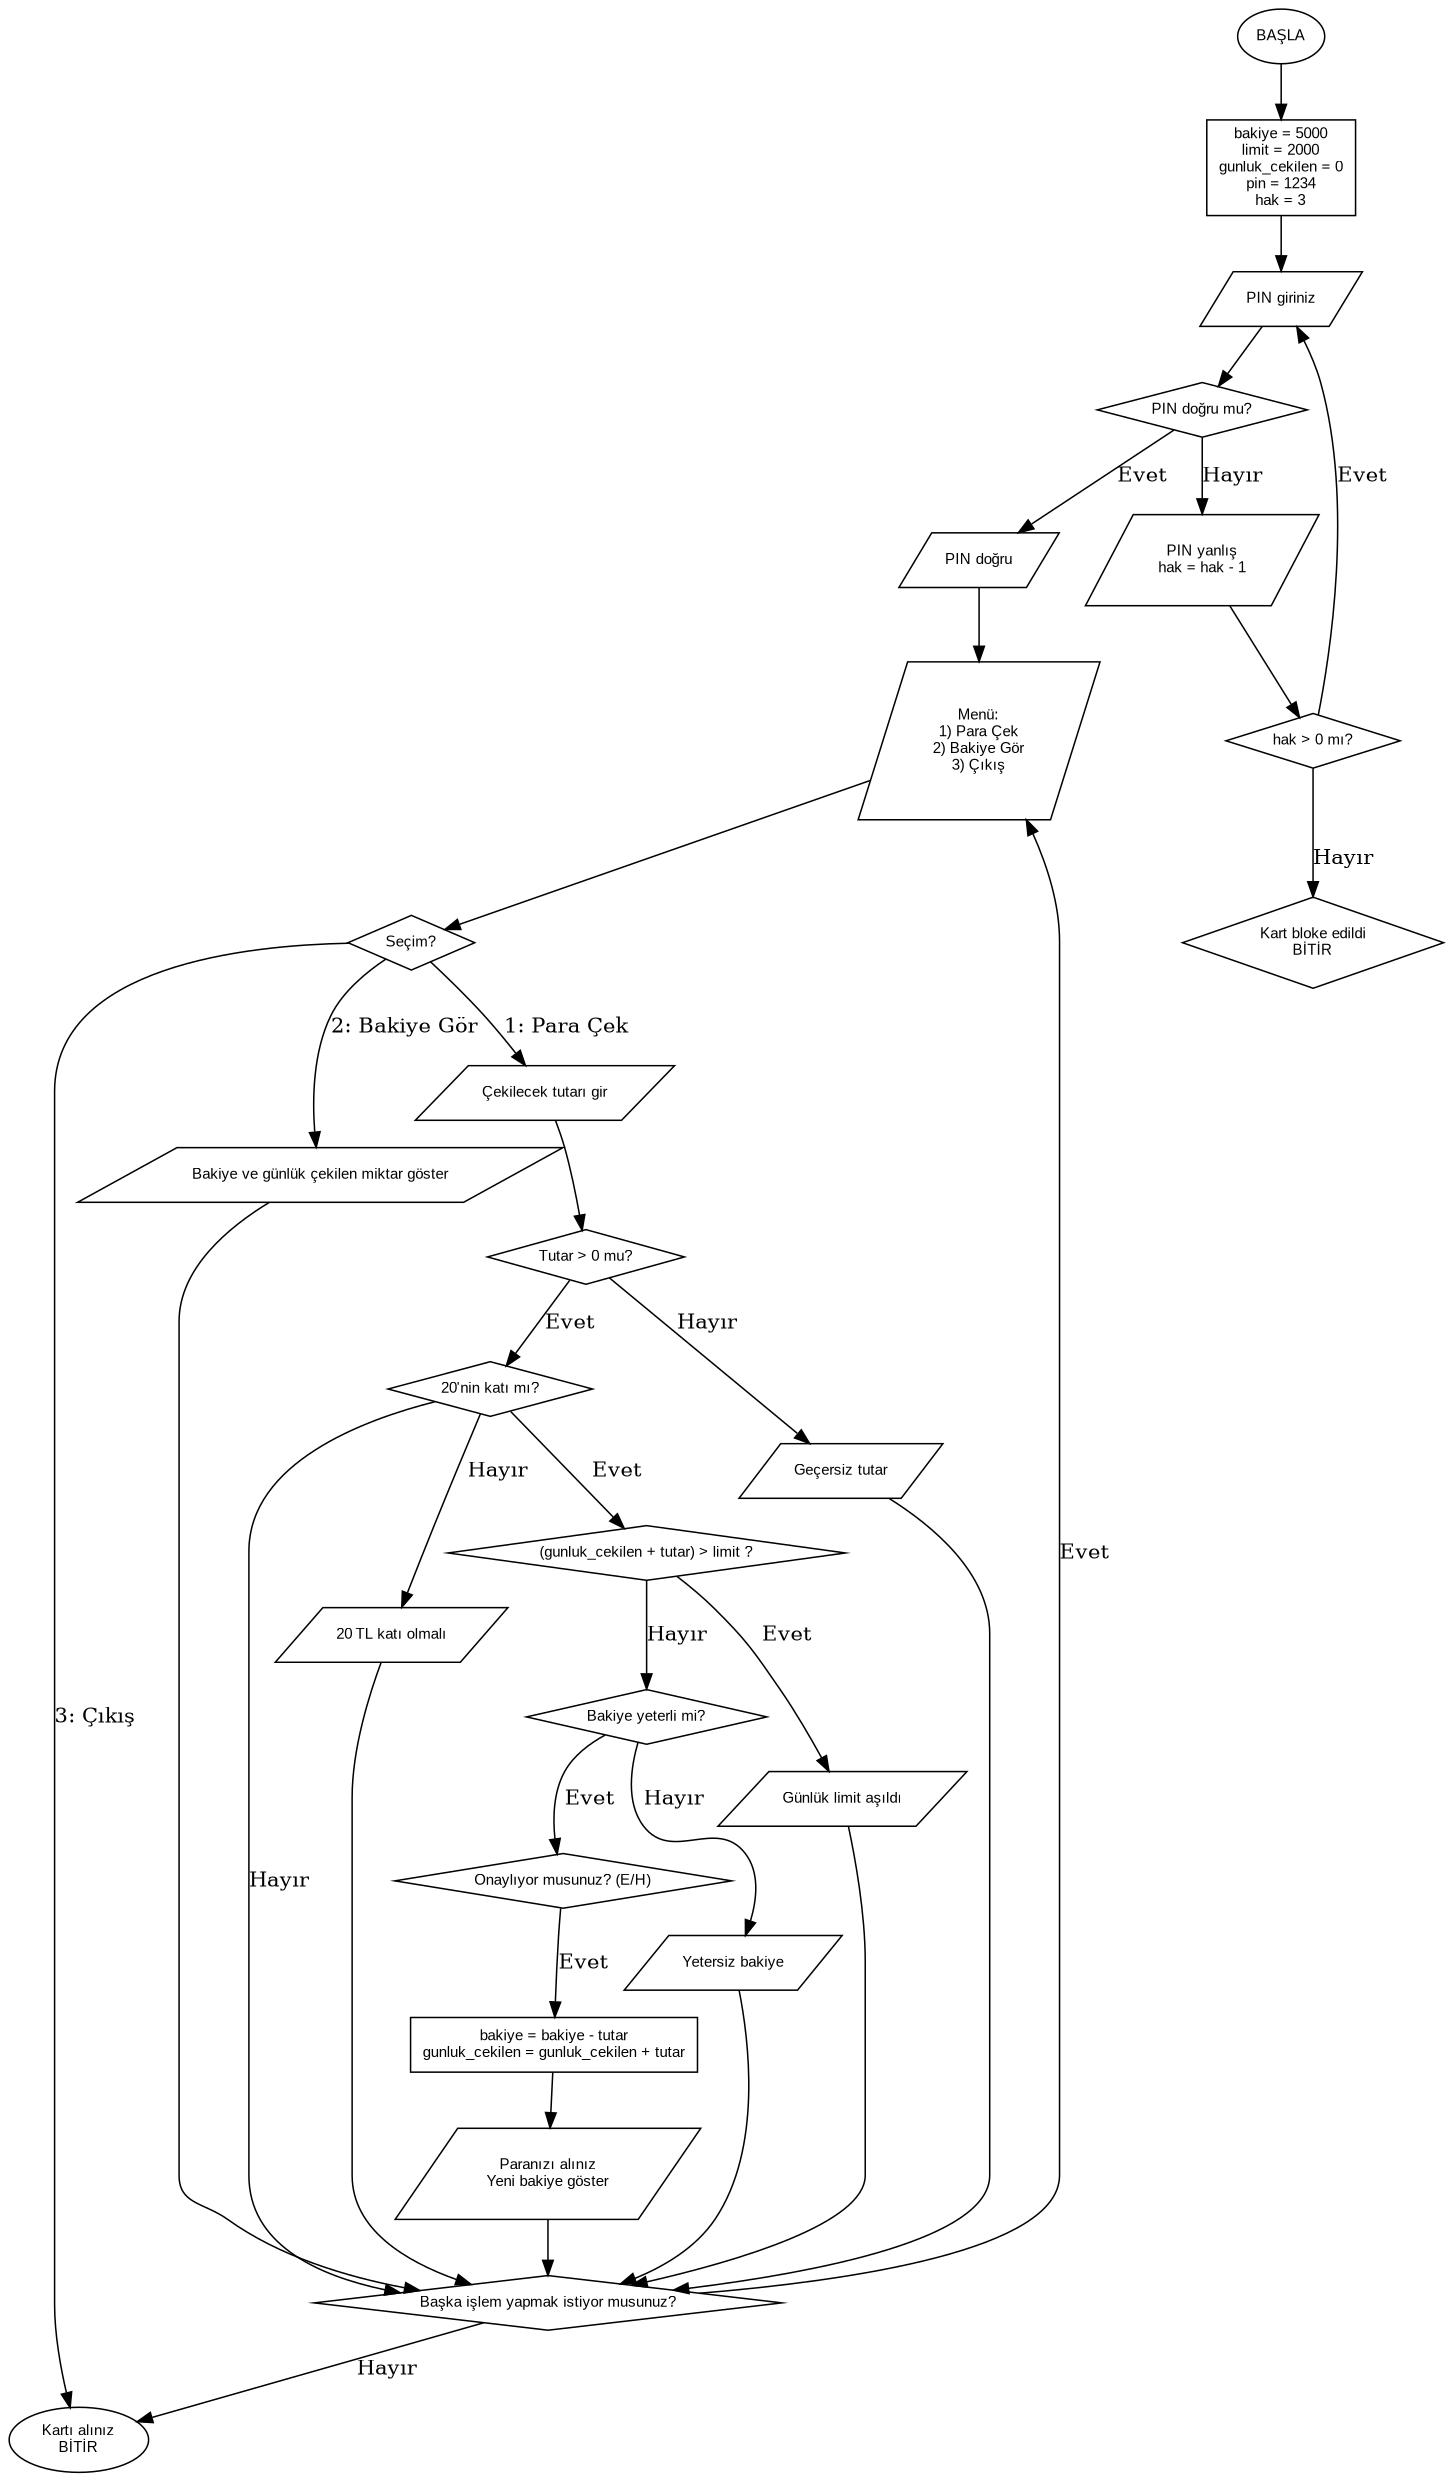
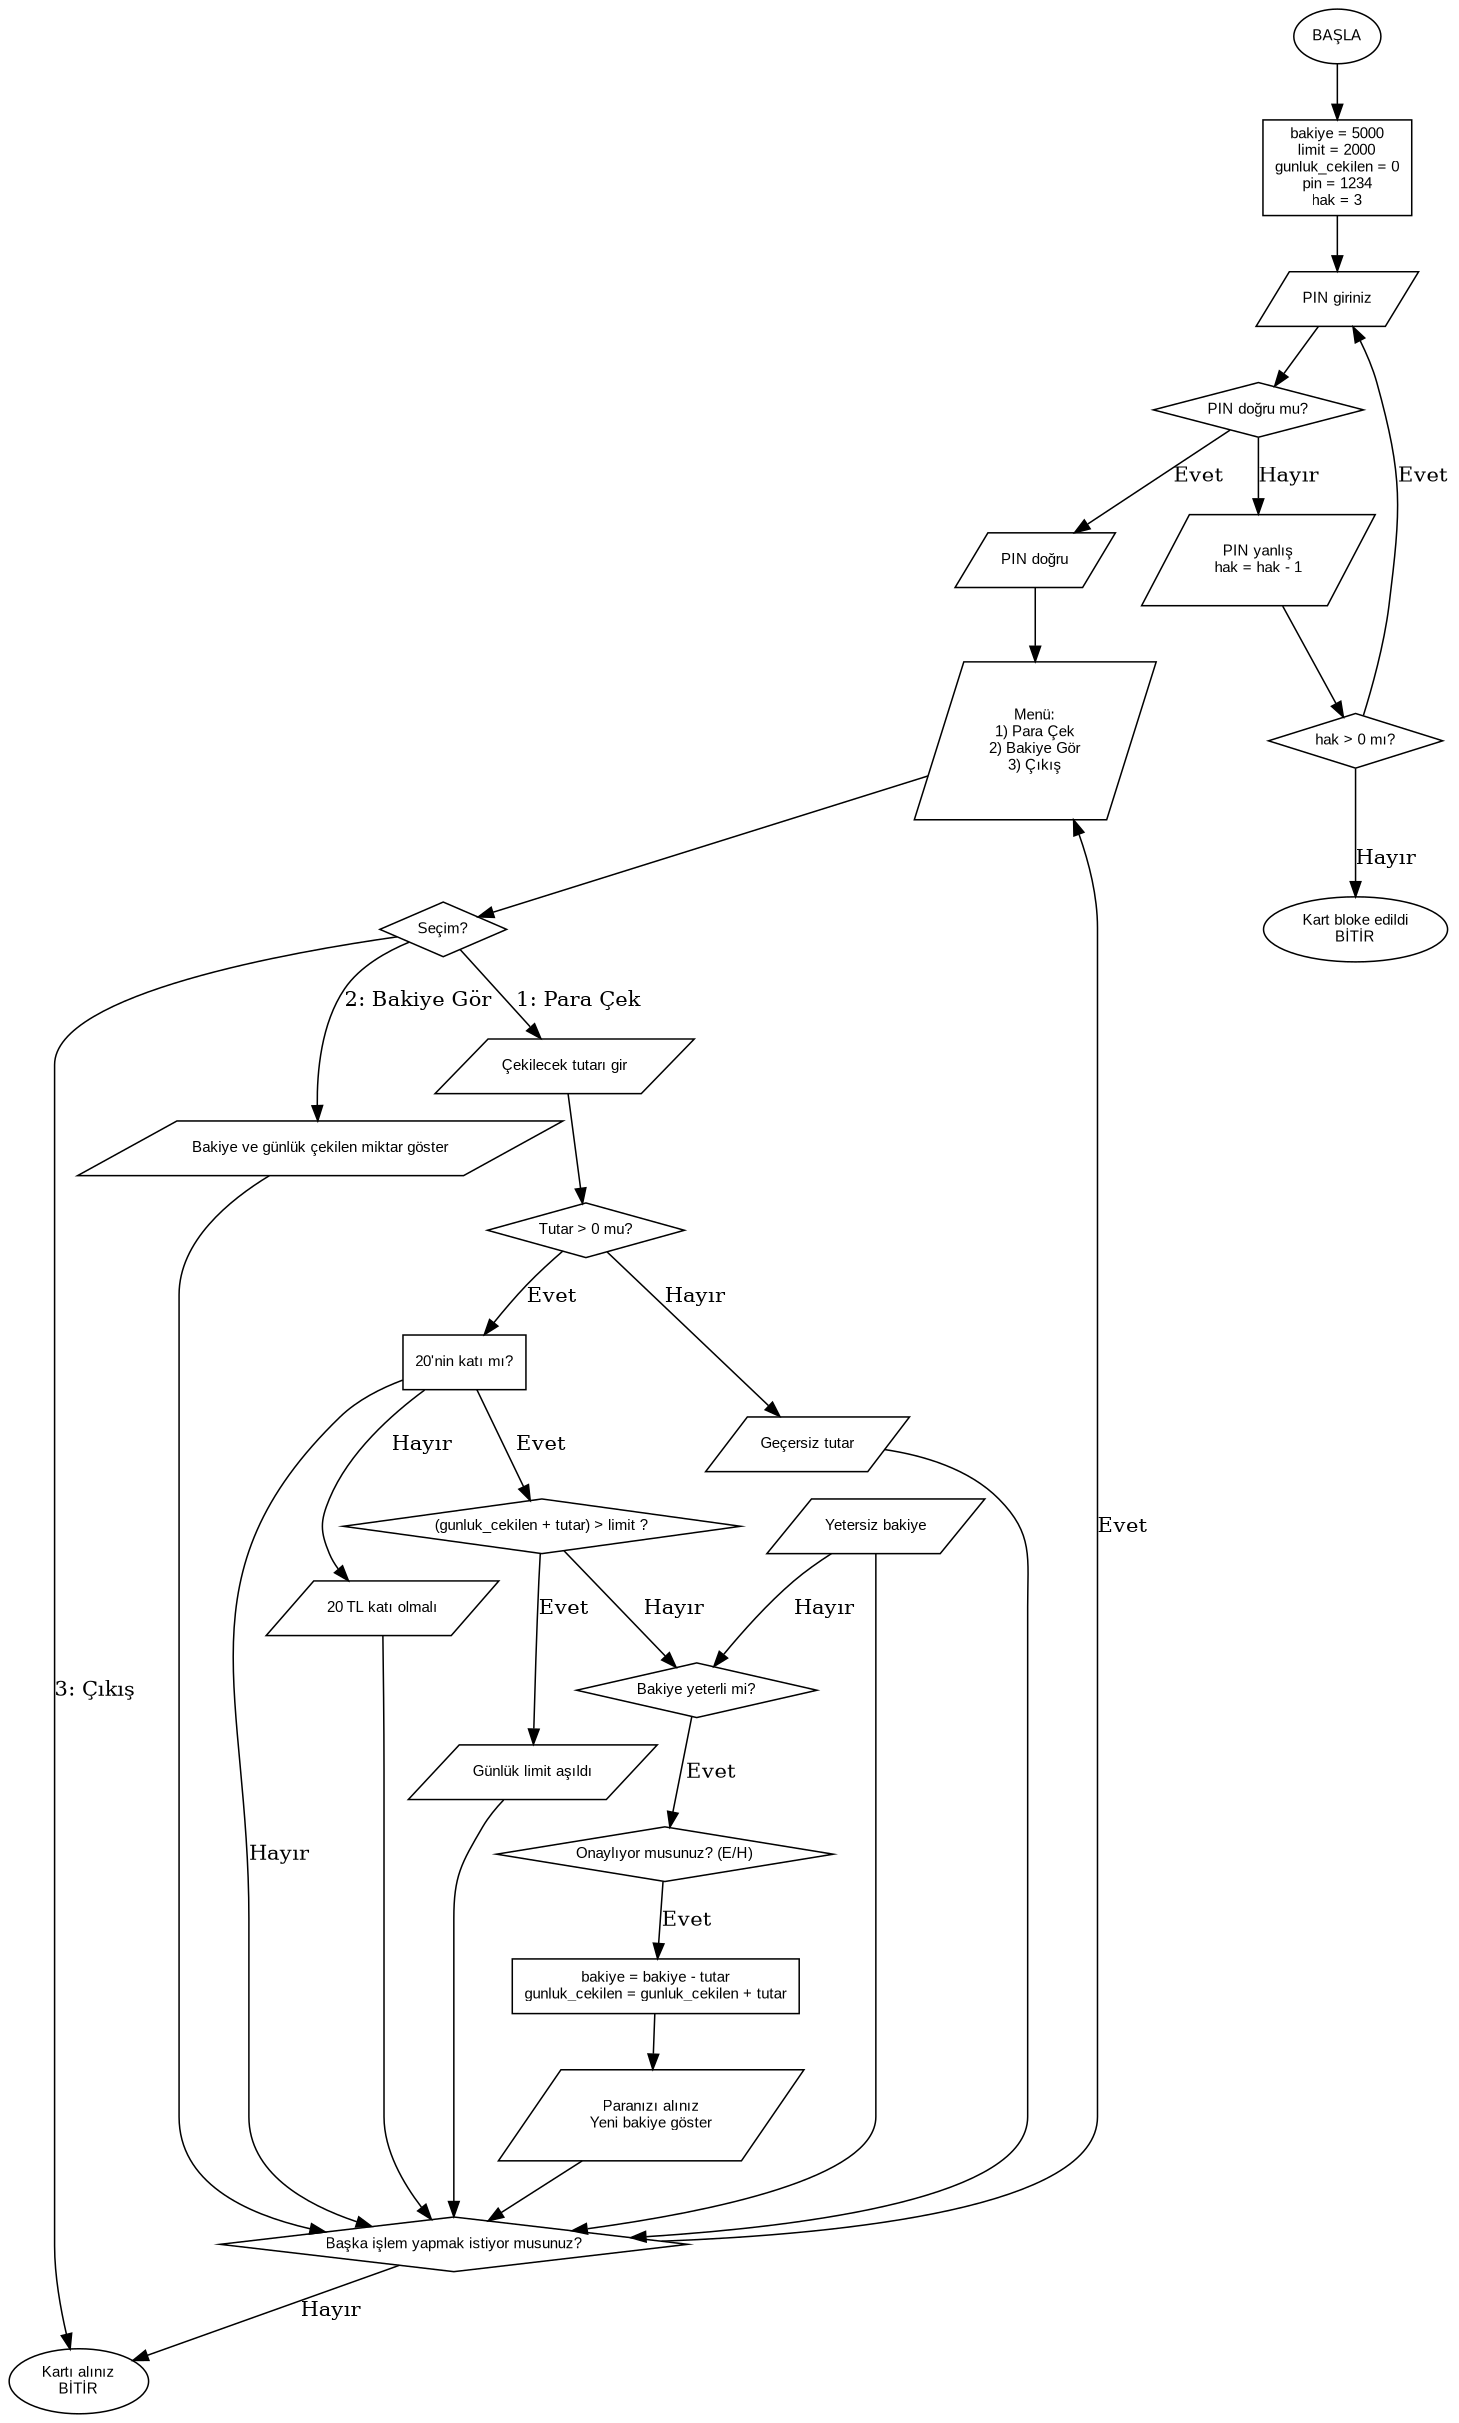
node "Kart bloke edildi BİTİR": shape diamond -> ellipse
node "20'nin katı mı?": shape diamond -> box
edge "Bakiye yeterli mi?" -> "Yetersiz bakiye": reversed
